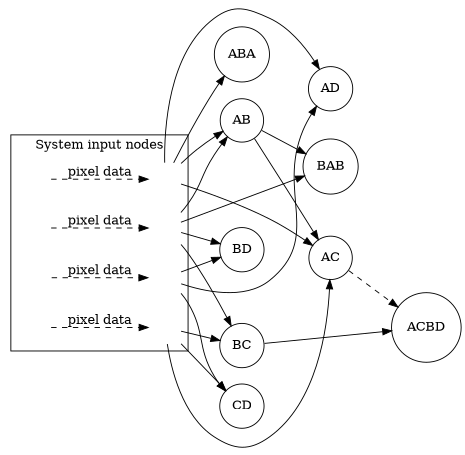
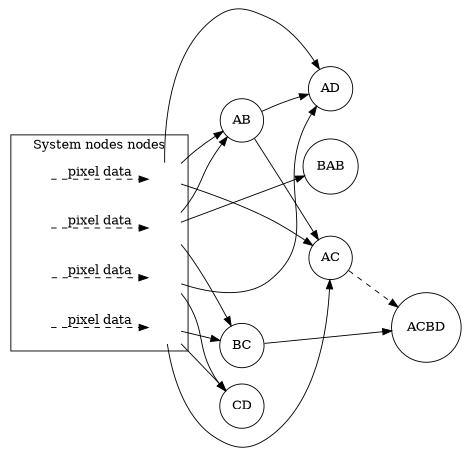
node "ABA": removed
edge "AB" -> "BAB": now "AB" -> "AD"
cluster "System input nodes": label "System input nodes" -> "System nodes nodes"
node "BD": removed
